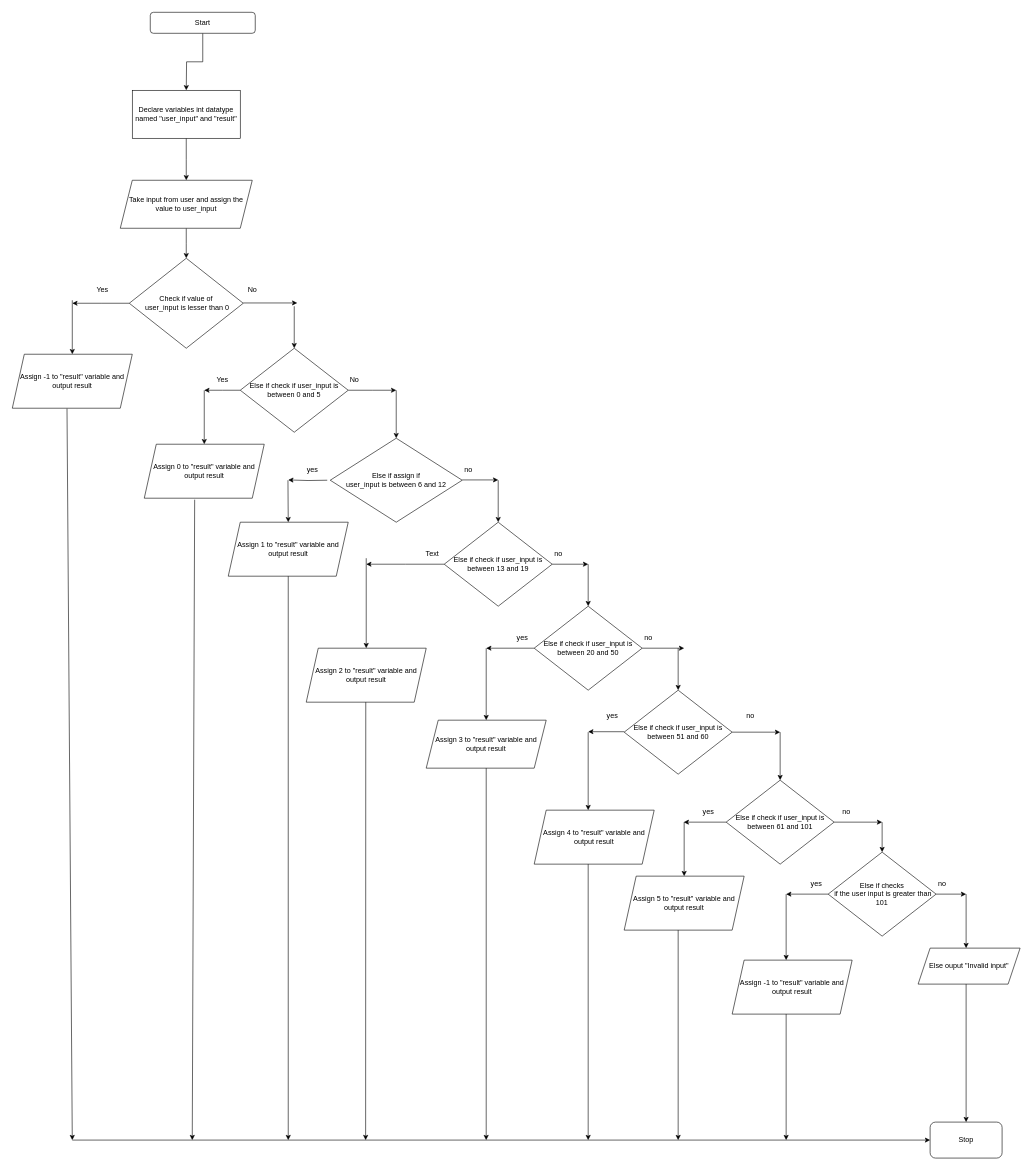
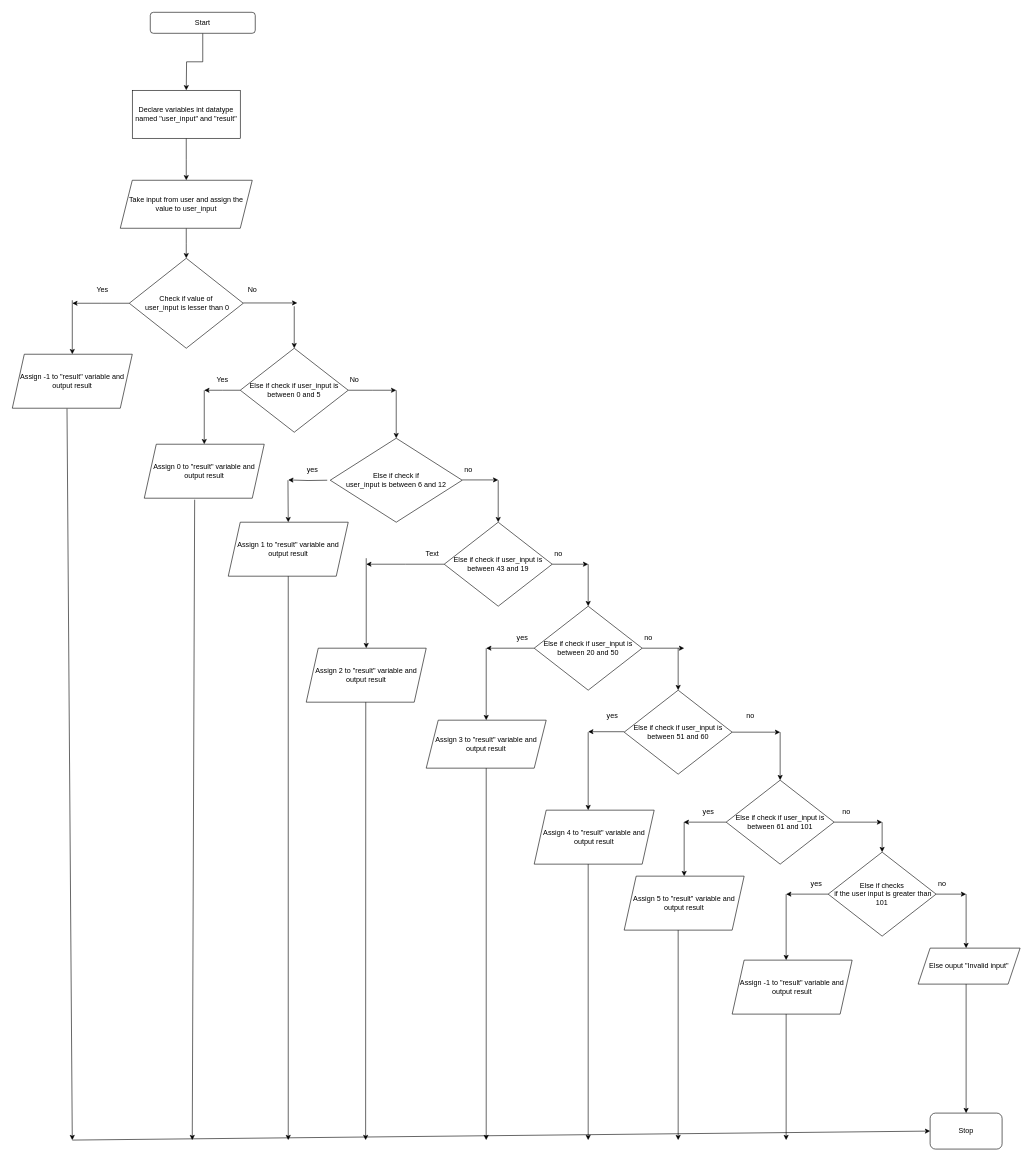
node "Else if assign if user_input is between 6 and 12": label "Else if assign if user_input is between 6 and 12" -> "Else if check if user_input is between 6 and 12"
node "Else if check if user_input is between 13 and 19": label "Else if check if user_input is between 13 and 19" -> "Else if check if user_input is between 43 and 19"
node "Stop": moved (966, 1140) -> (966, 1131)
